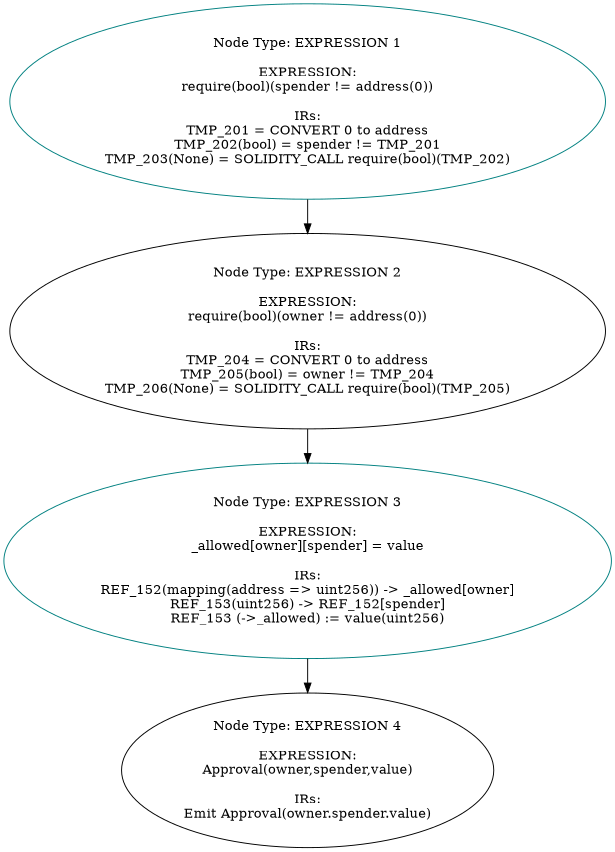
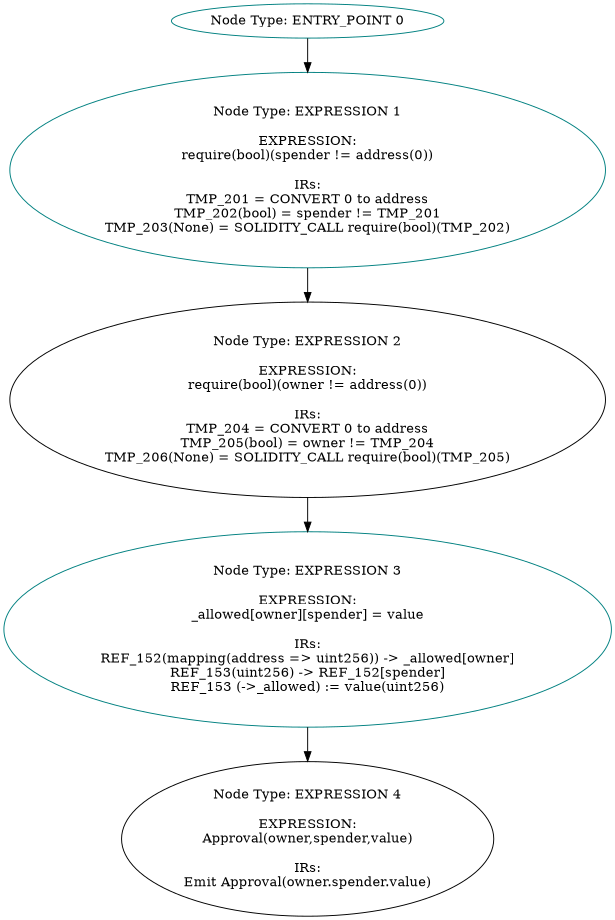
node "Node Type: ENTRY_POINT 0": added
